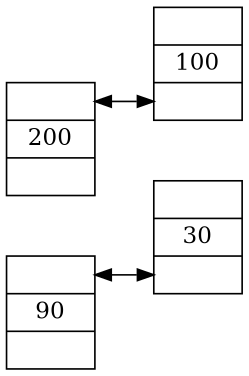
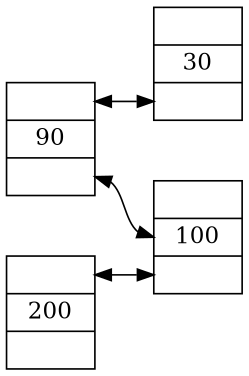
edge "90" -- "100": added
